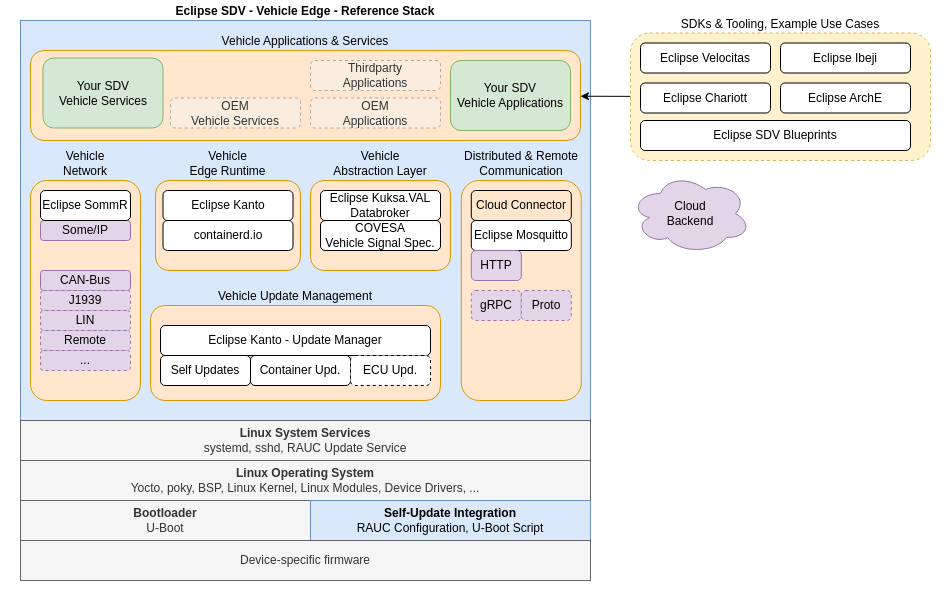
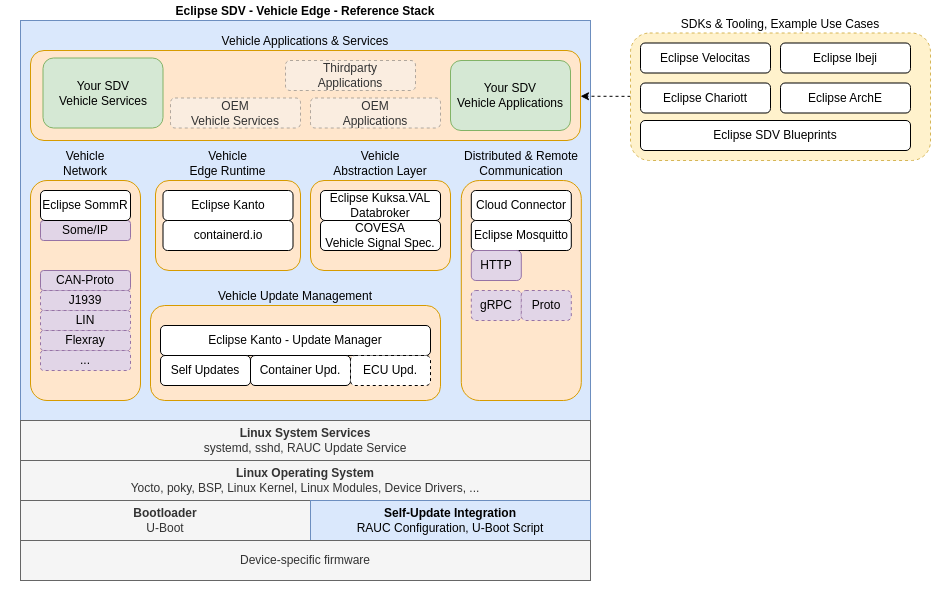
node "Thirdparty Applications": moved (376, 76) -> (351, 76)
edge "SDKs & Tooling, Example Use Cases" -> "Vehicle Applications & Services": style solid -> dashed
node "Cloud Connector": fillcolor #ffe6cc -> #ffffff
node "Cloud Backend": removed
node "CAN-Bus": label "CAN-Bus" -> "CAN-Proto"
node "Remote": label "Remote" -> "Flexray"
